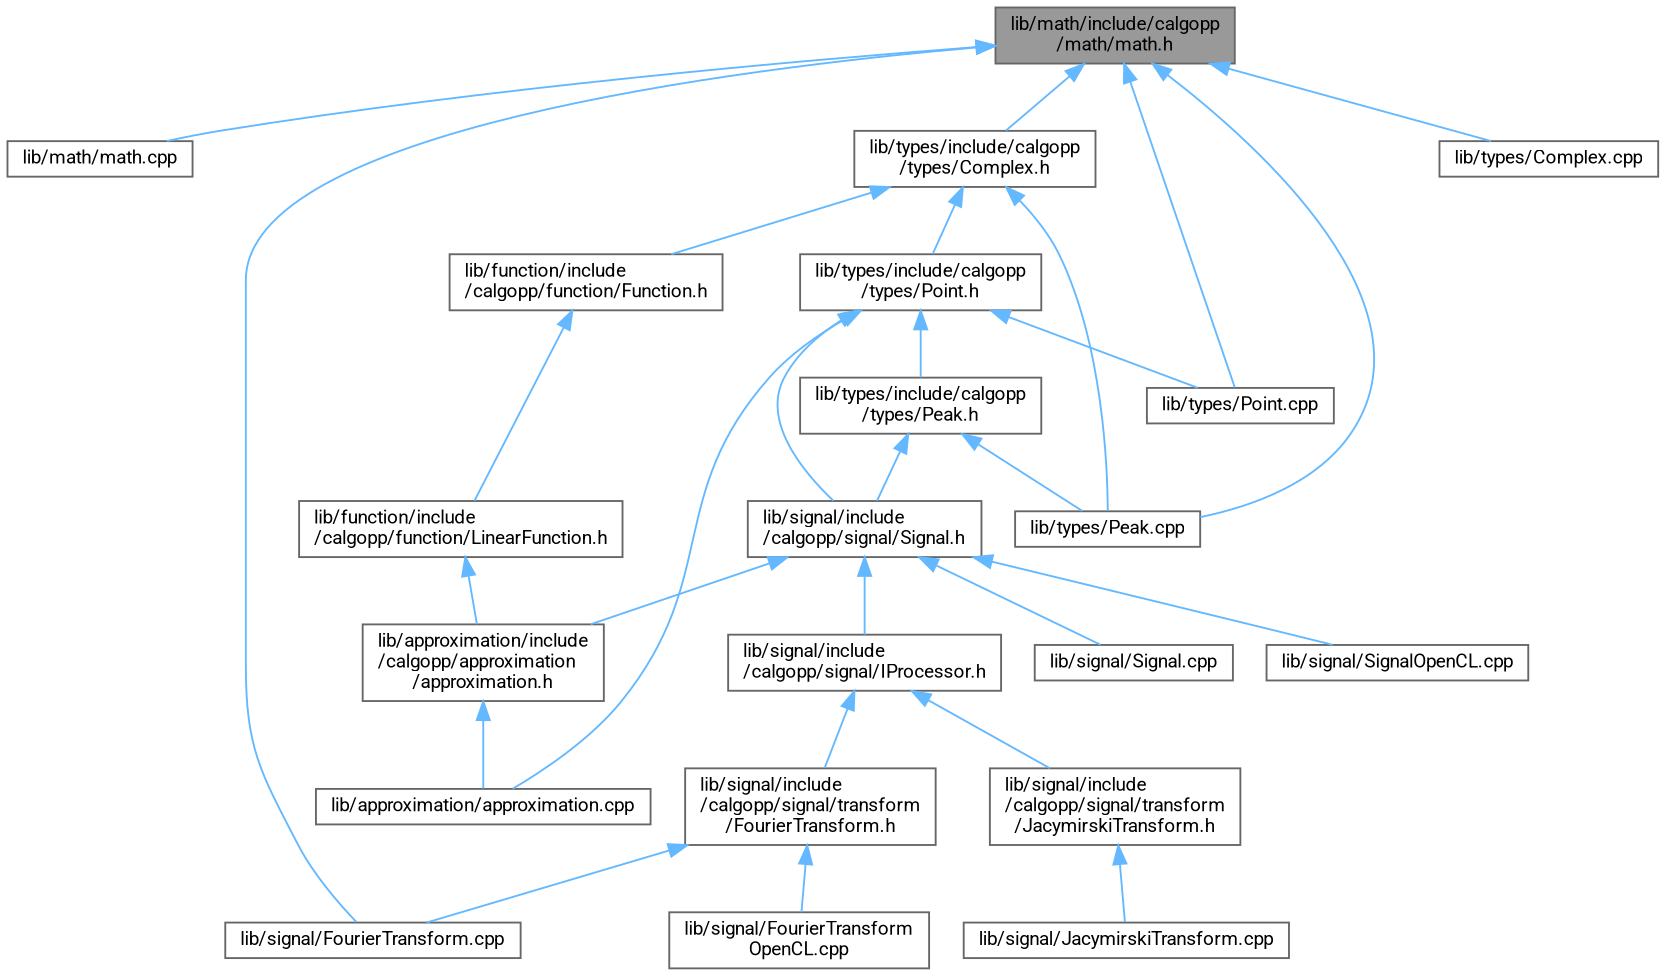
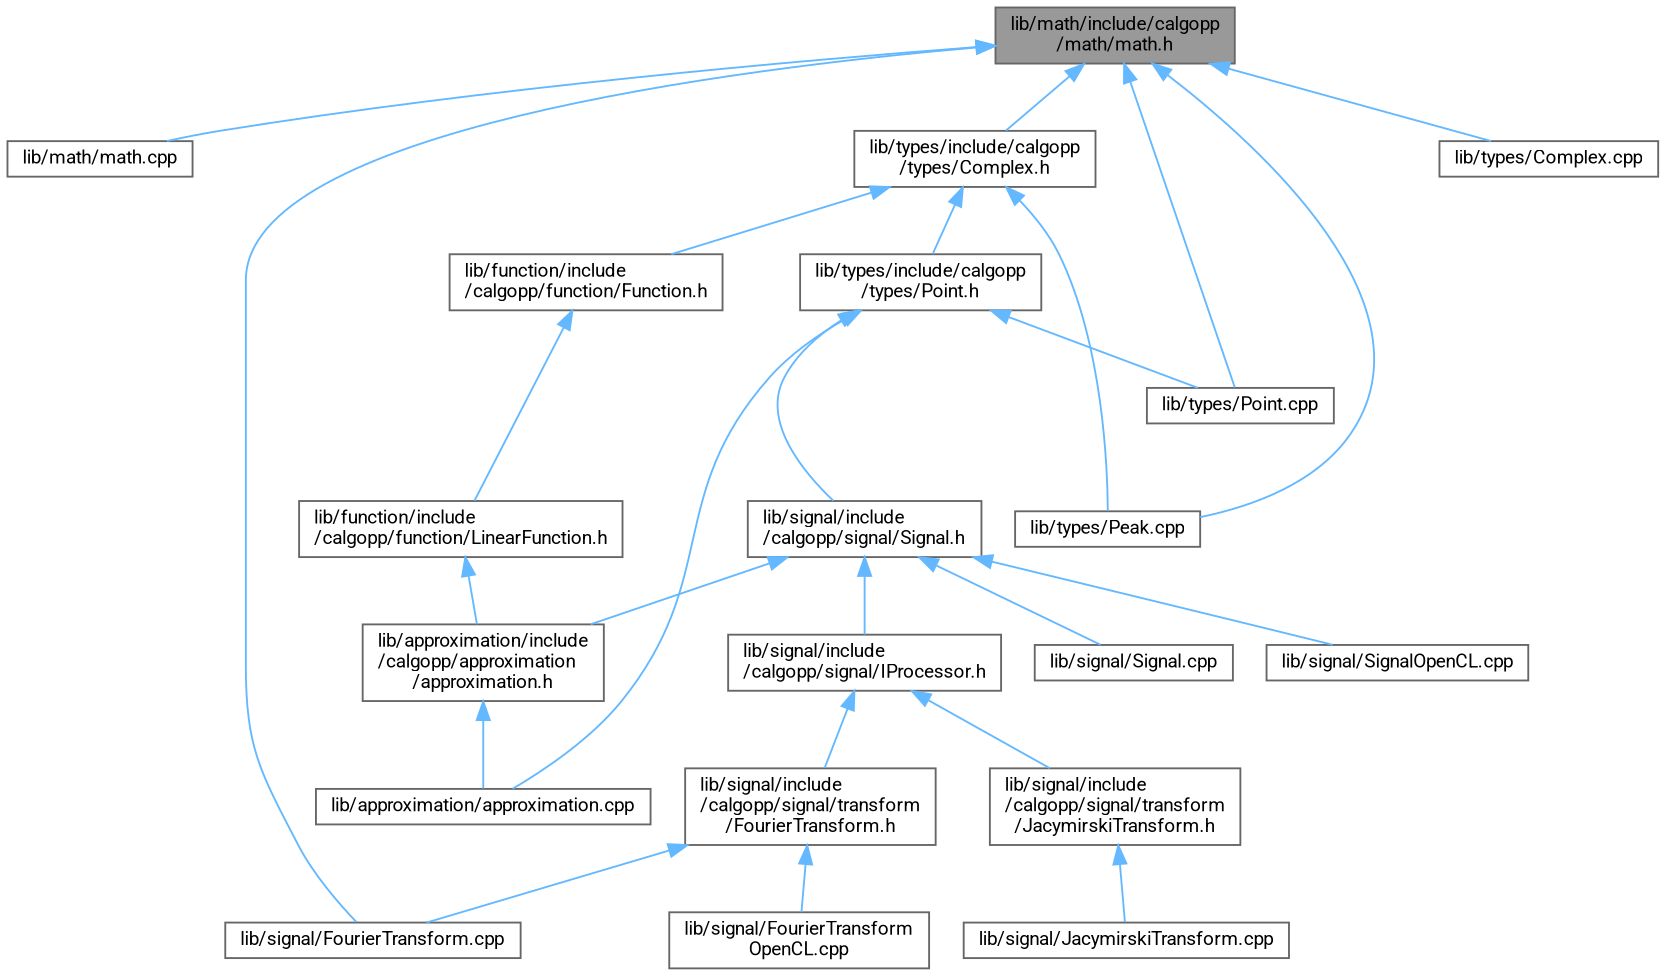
node "lib/types/include/calgopp /types/Peak.h": removed
